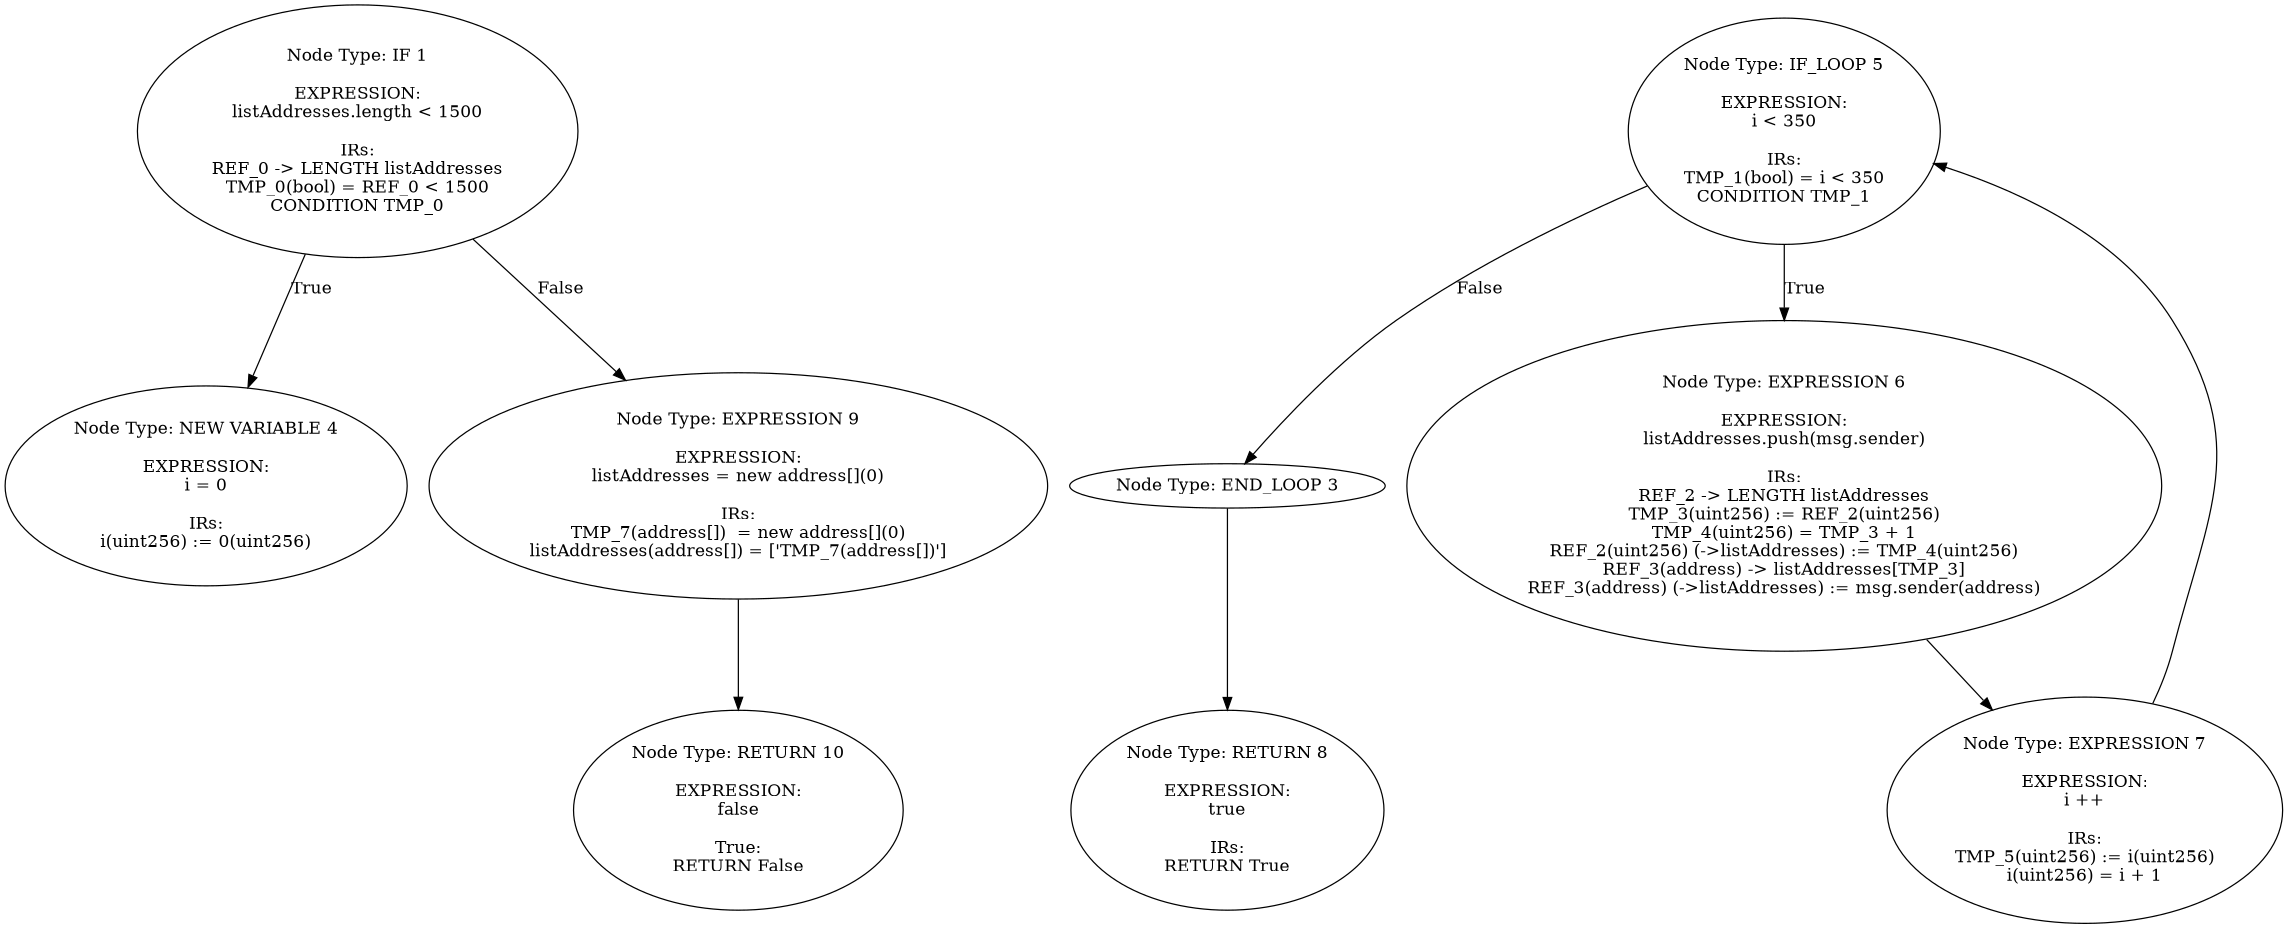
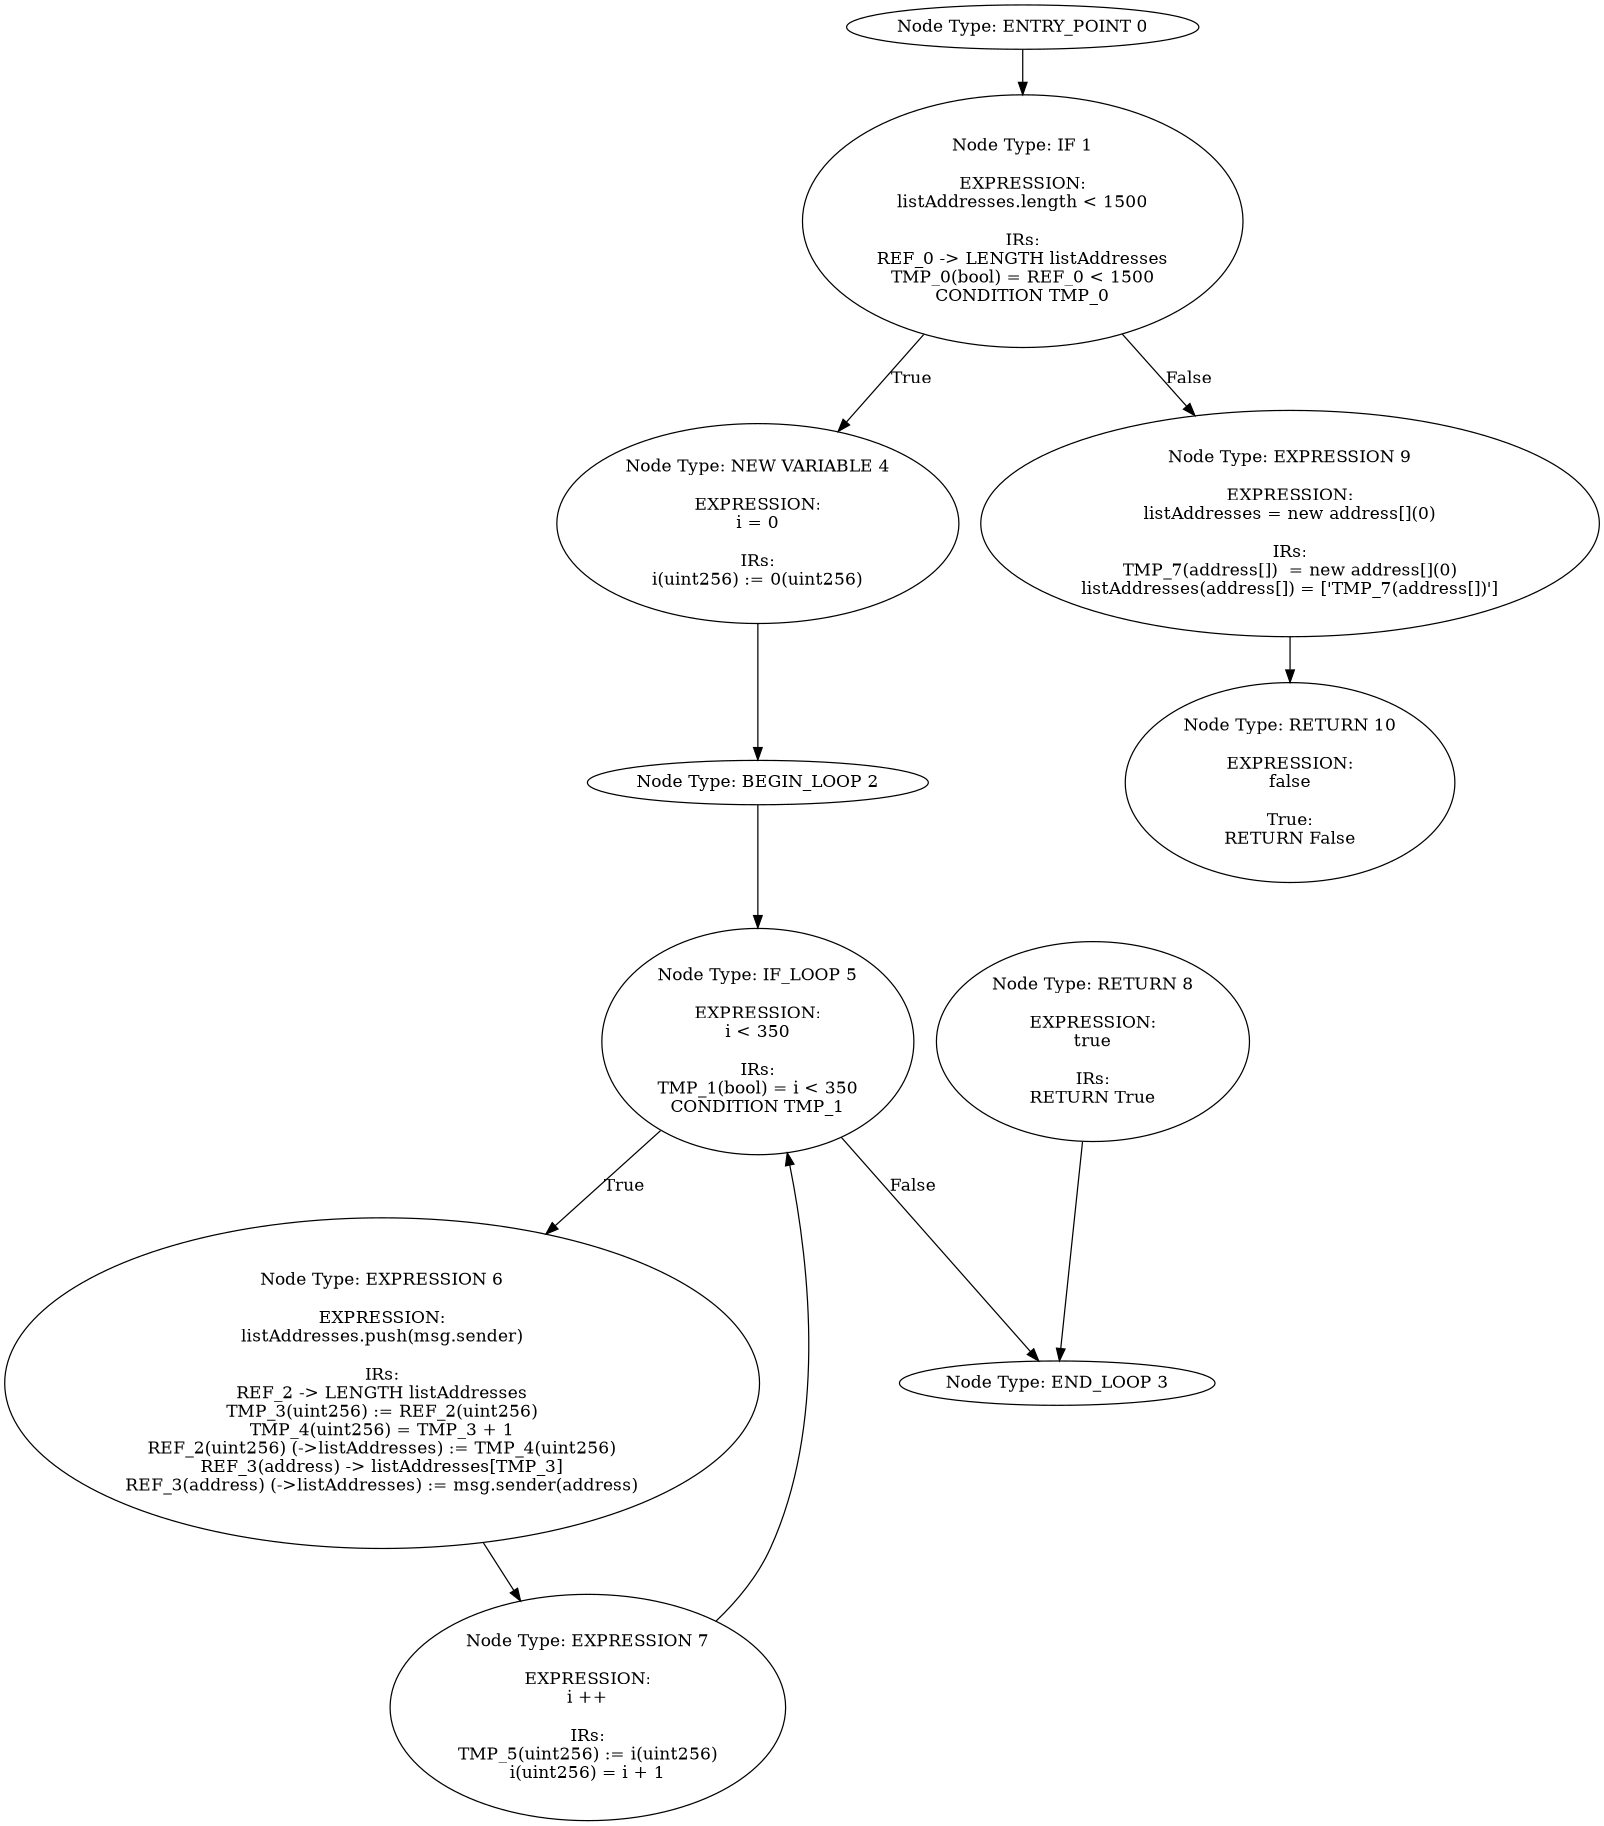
node "Node Type: ENTRY_POINT 0": added
edge "Node Type: END_LOOP 3" -> "Node Type: RETURN 8 EXPRESSION: true IRs: RETURN True": reversed
node "Node Type: BEGIN_LOOP 2": added
